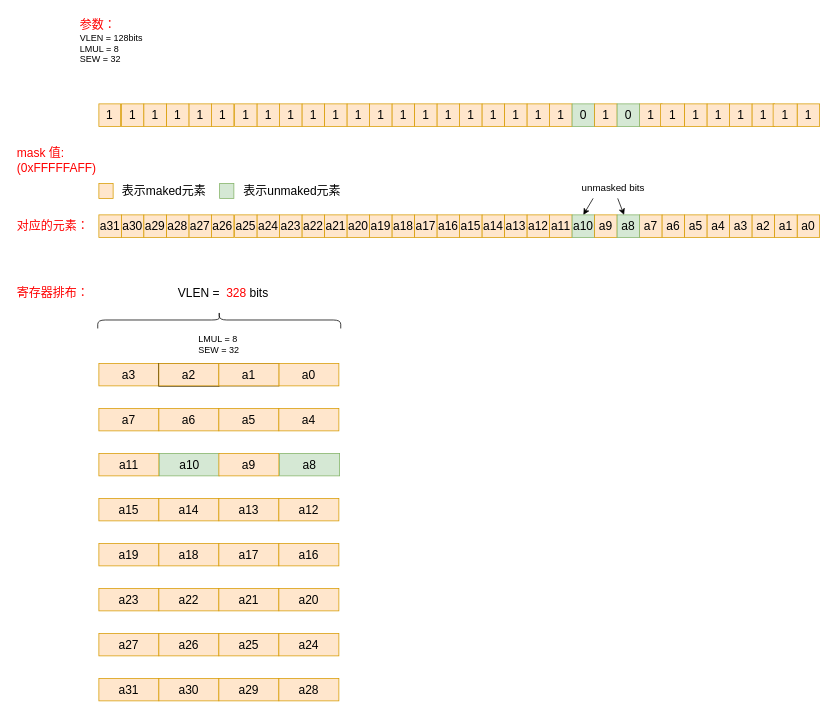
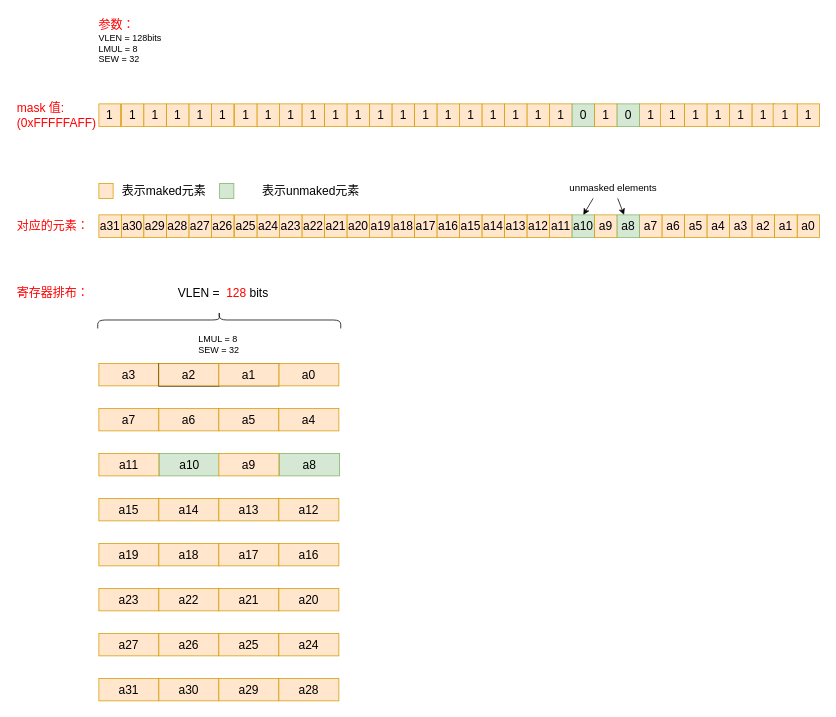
node "参数： VLEN = 128bits LMUL = 8 SEW = 32": moved (116, 42) -> (135, 42)
node "mask 值: (0xFFFFFAFF)": moved (57, 160) -> (57, 115)
node "unmasked bits": label "unmasked bits" -> "unmasked elements"
node "表示unmaked元素": moved (297, 191) -> (316, 191)
node "VLEN = 328 bits": label "VLEN = 328 bits" -> "VLEN = 128 bits"
